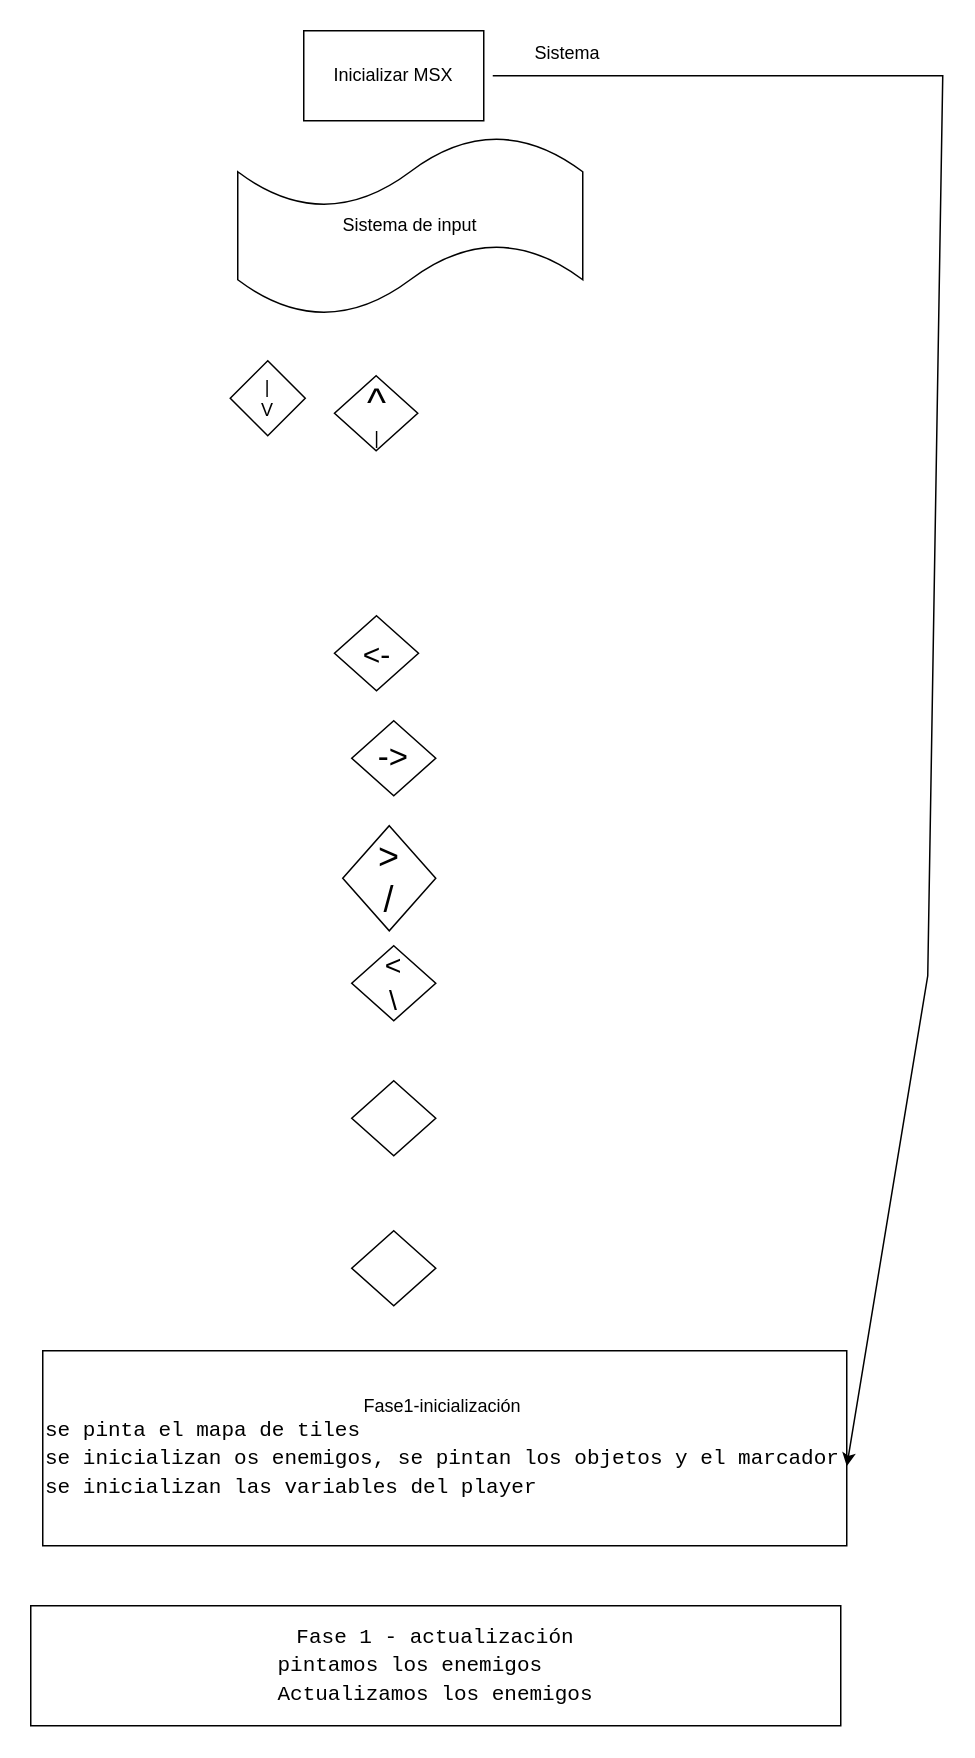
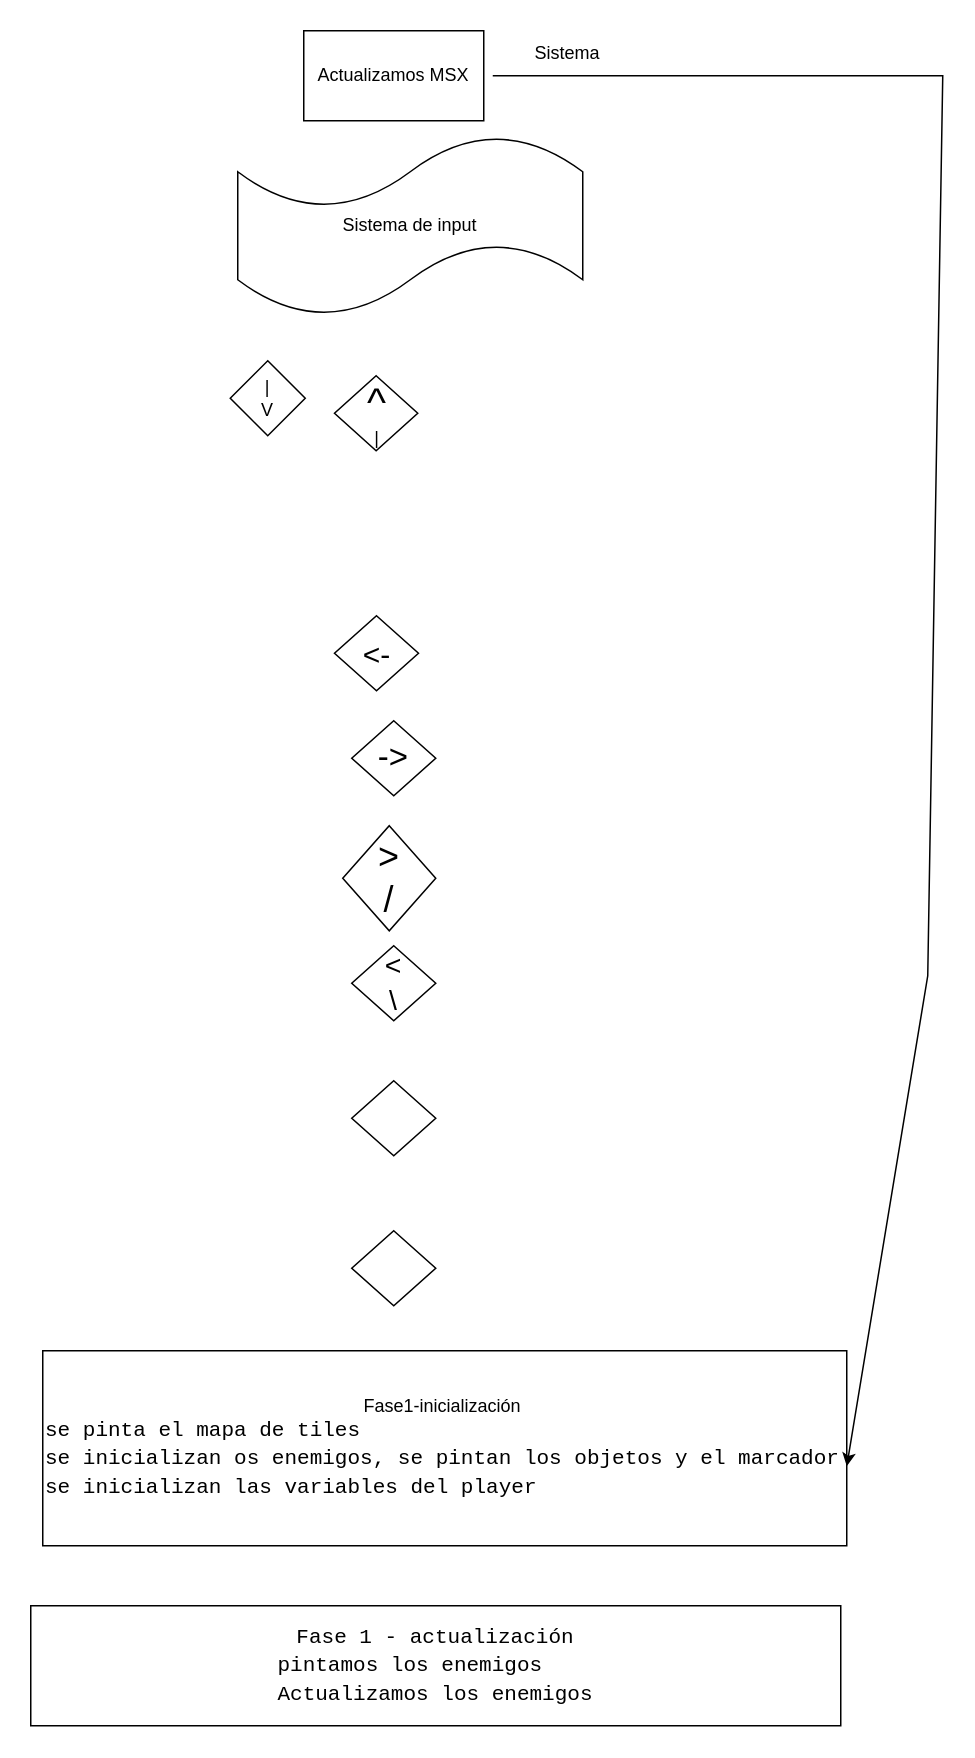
node "Inicializar MSX": label "Inicializar MSX" -> "Actualizamos MSX"
